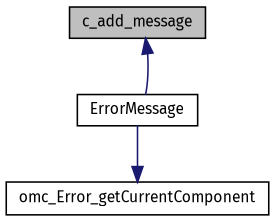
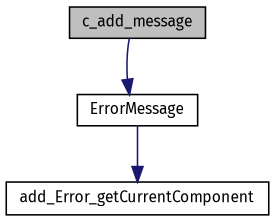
edge "ErrorMessage" -> "c_add_message": reversed
node "omc_Error_getCurrentComponent": label "omc_Error_getCurrentComponent" -> "add_Error_getCurrentComponent"
